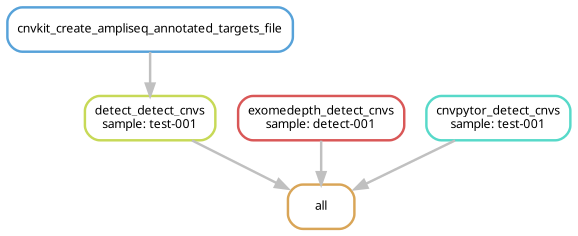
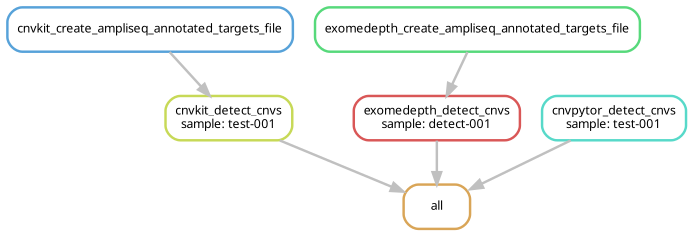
node "exomedepth_create_ampliseq_annotated_targets_file": added
node "detect_detect_cnvs sample: test-001": label "detect_detect_cnvs sample: test-001" -> "cnvkit_detect_cnvs sample: test-001"
